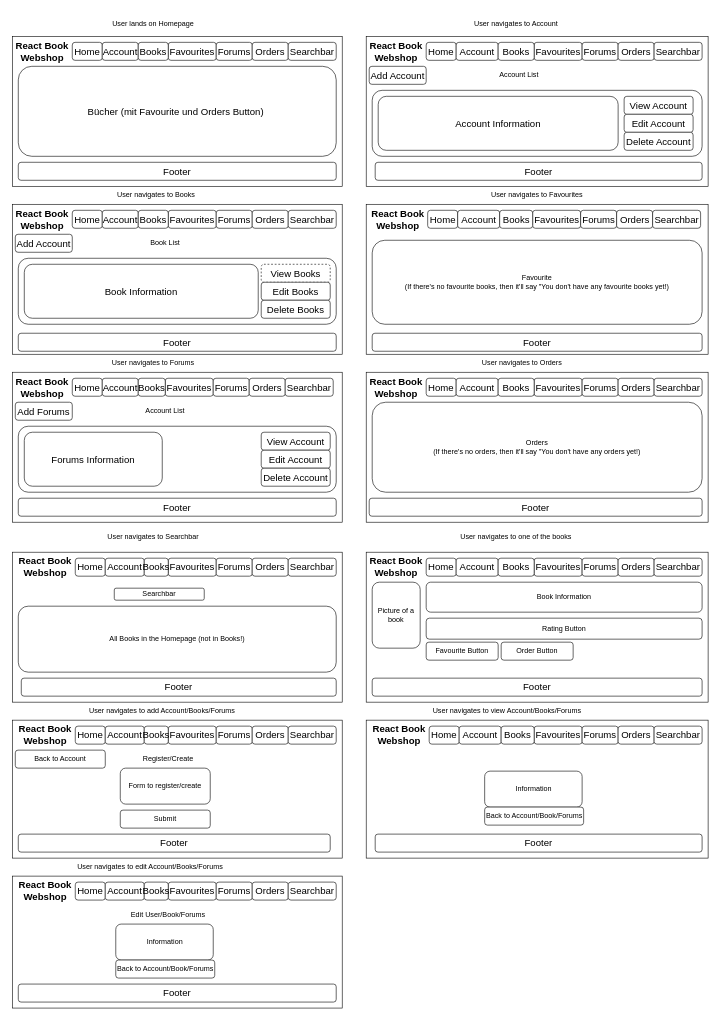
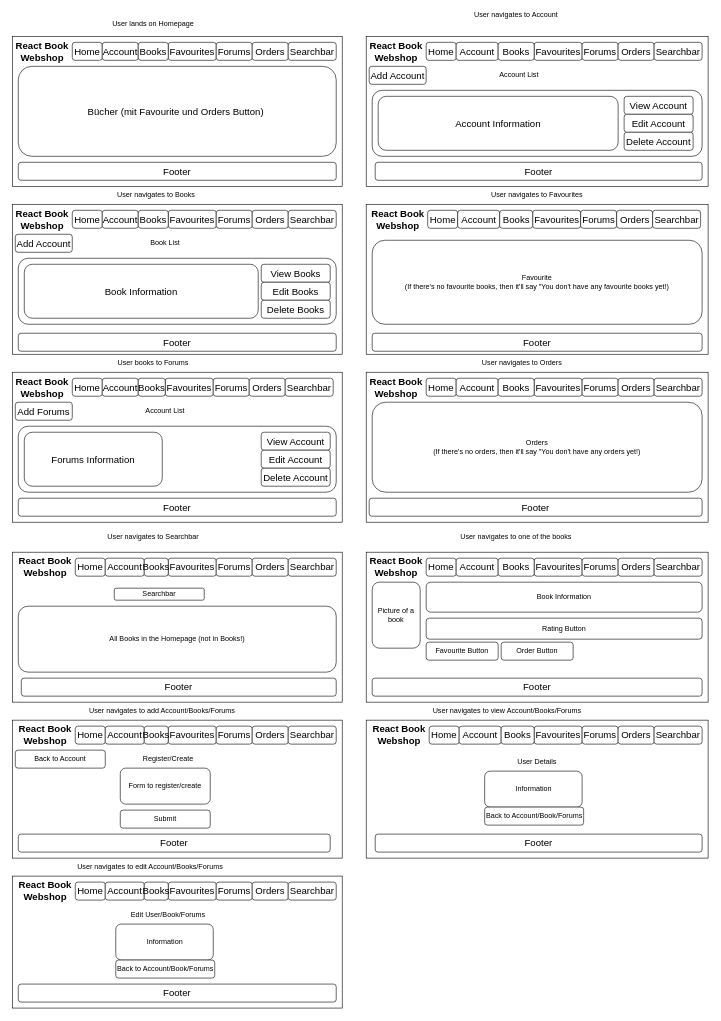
node "User navigates to Account": moved (516, 24) -> (516, 15)
node "View Books": style dashed -> solid
node "User navigates to Forums": label "User navigates to Forums" -> "User books to Forums"
node "User Details": added
